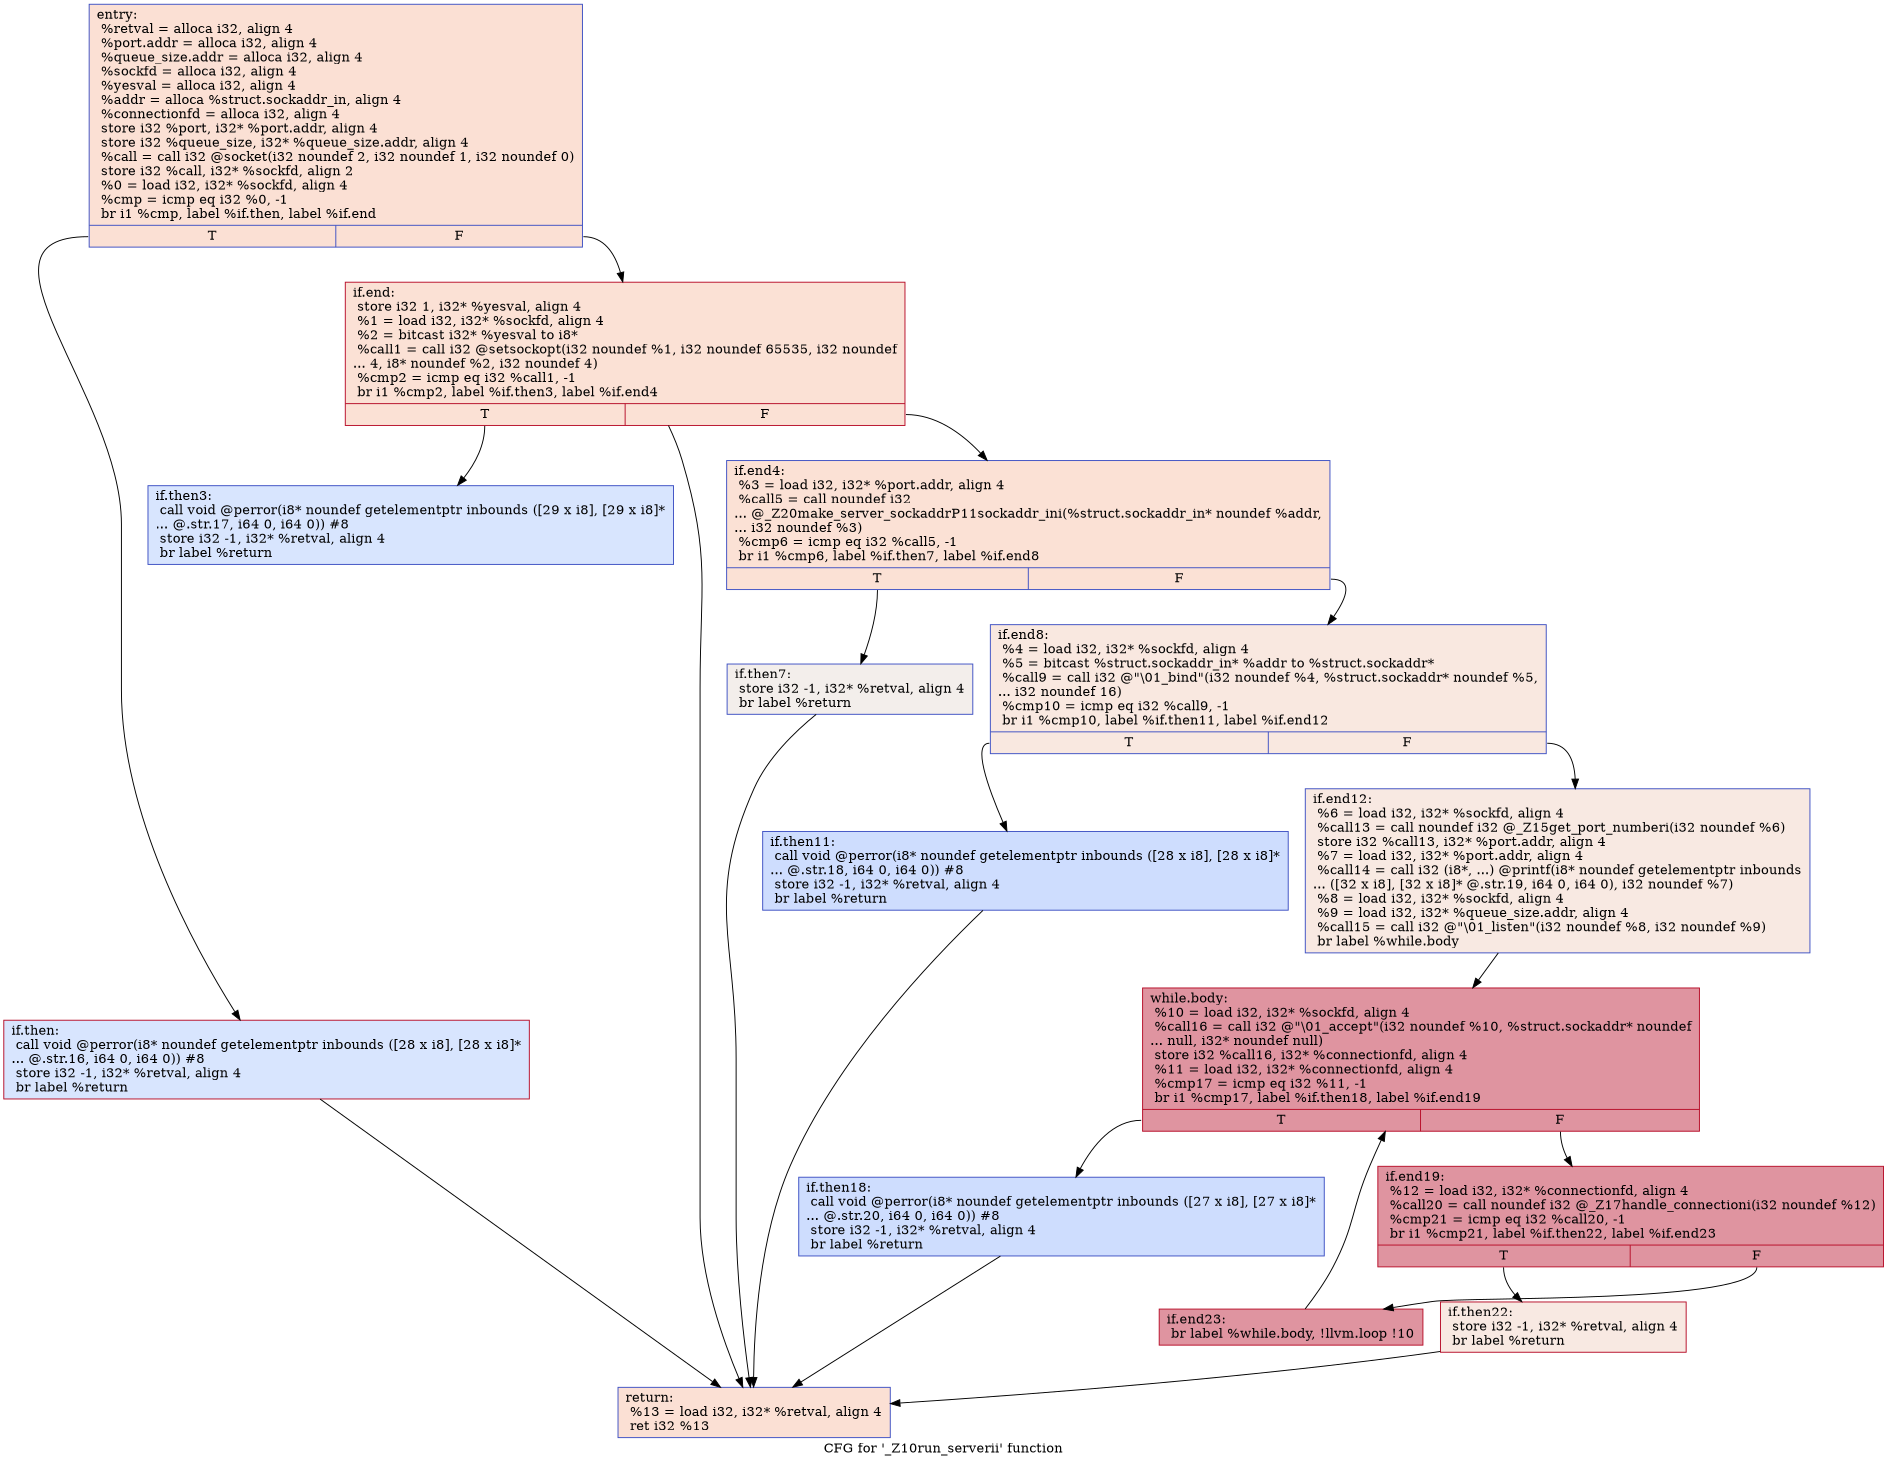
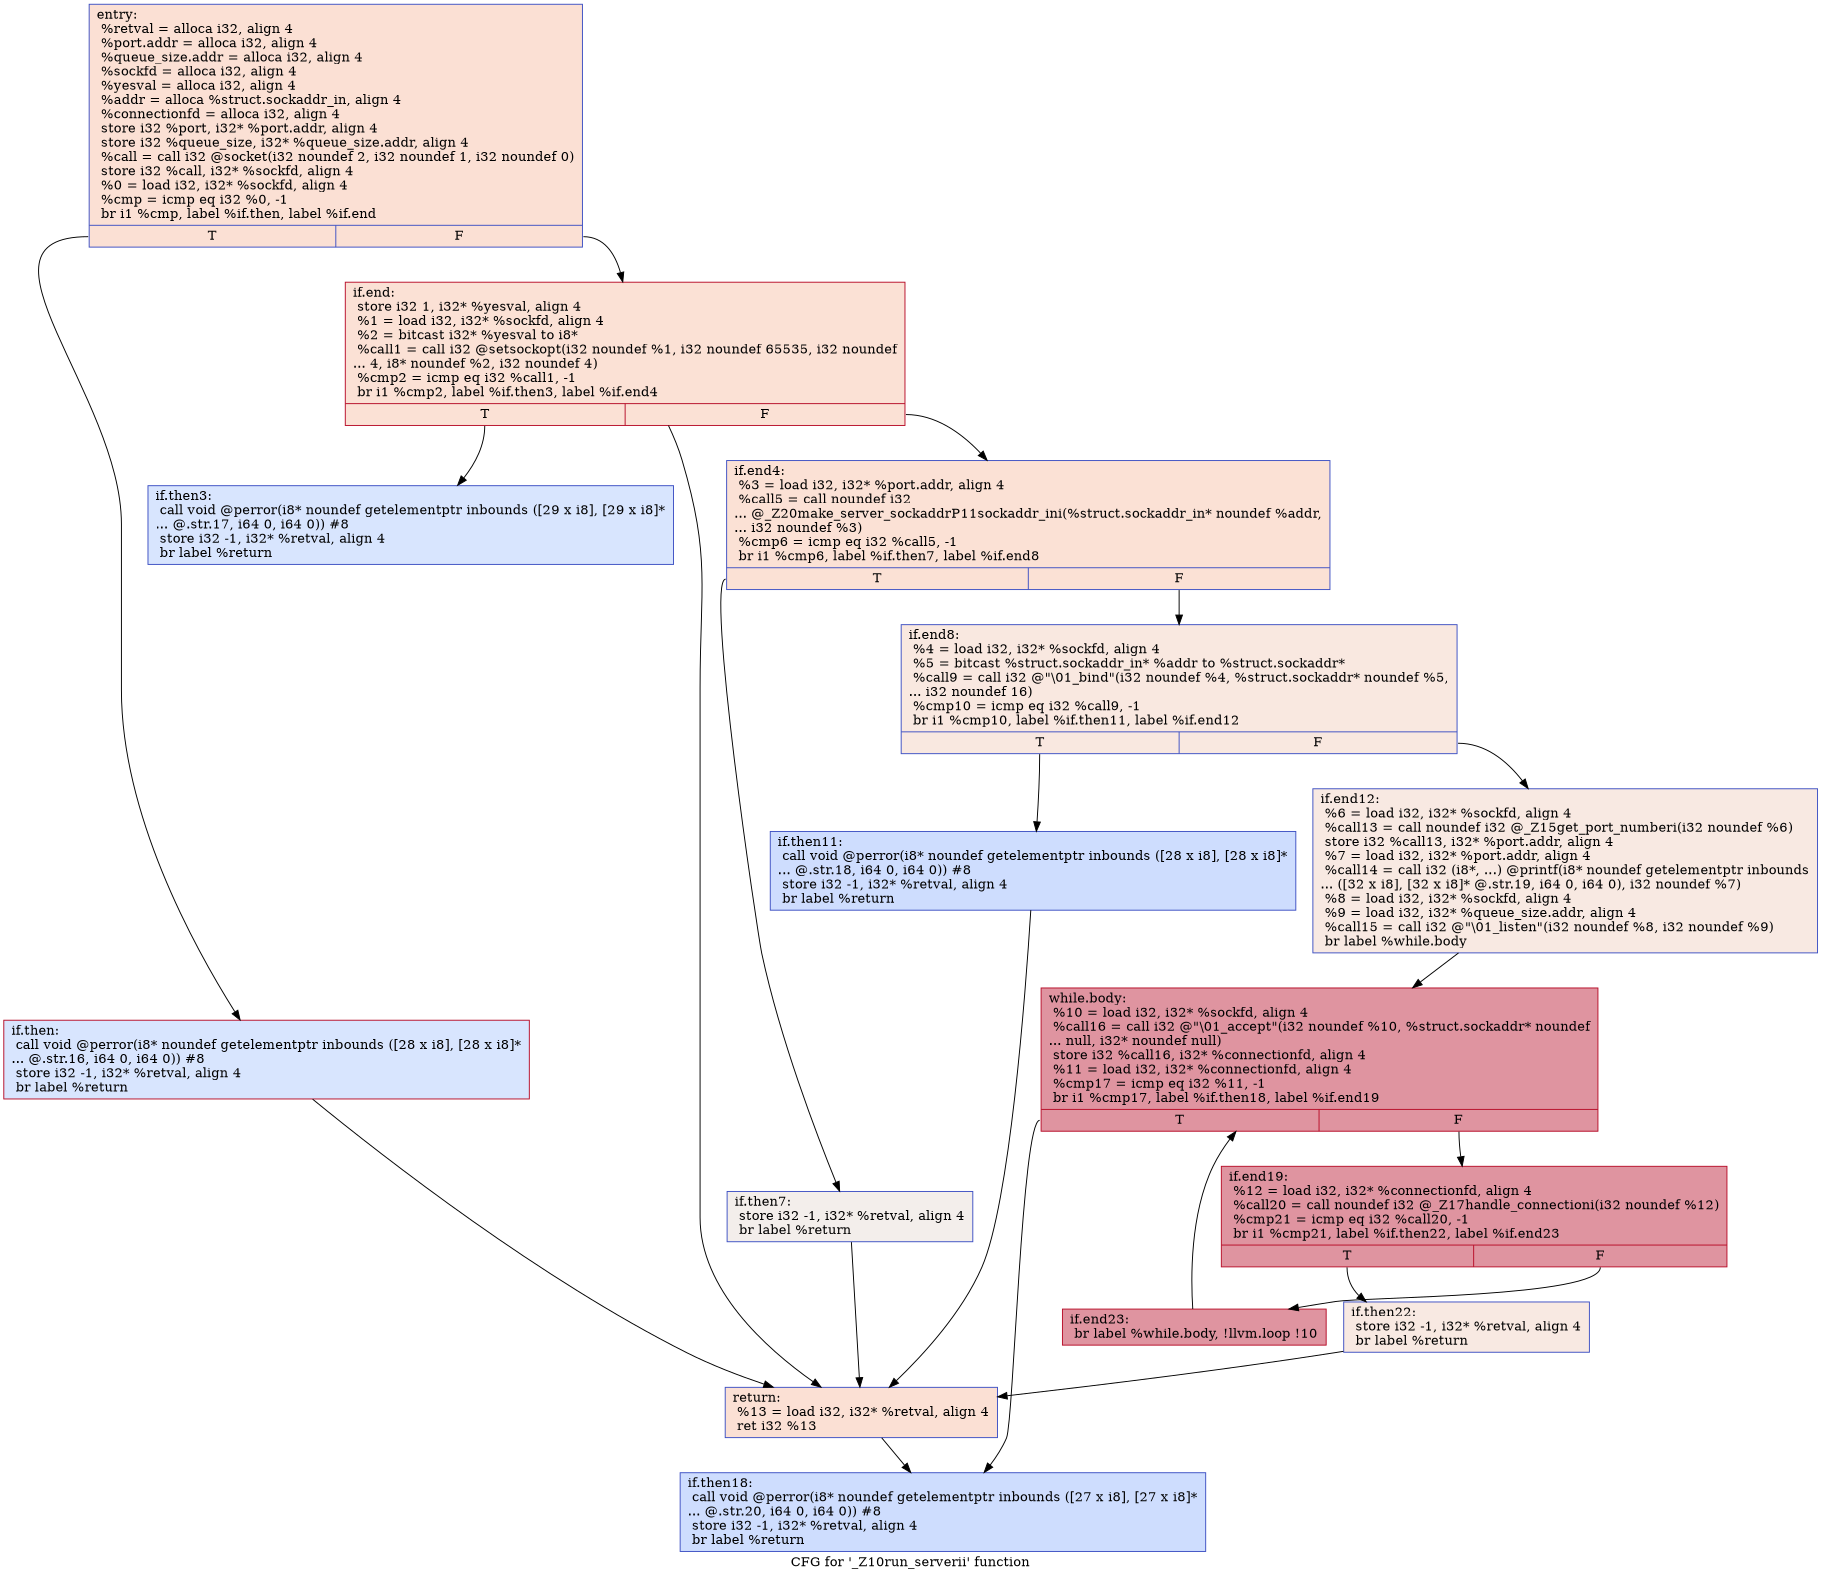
node "entry:": text "store i32 %call, i32* %sockfd, align 2" -> "store i32 %call, i32* %sockfd, align 4"
edge "if.then18:" -> "return:": reversed
node "if.then22:": color #b70d28ff -> #3d50c3ff
